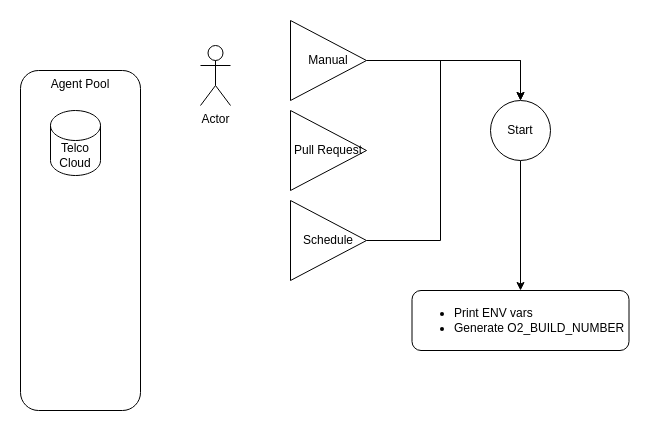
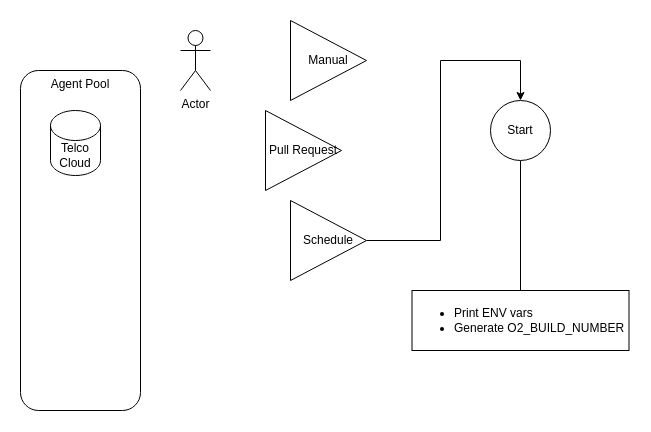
edge "Manual" -> "Start": removed
node "Actor": moved (216, 76) -> (196, 61)
node "Pull Request": moved (329, 151) -> (304, 151)
edge "Start" -> "Print ENV vars Generate O2_BUILD_NUMBER": arrowhead classic -> none
node "Print ENV vars Generate O2_BUILD_NUMBER": shape rounded rectangle -> rectangle
